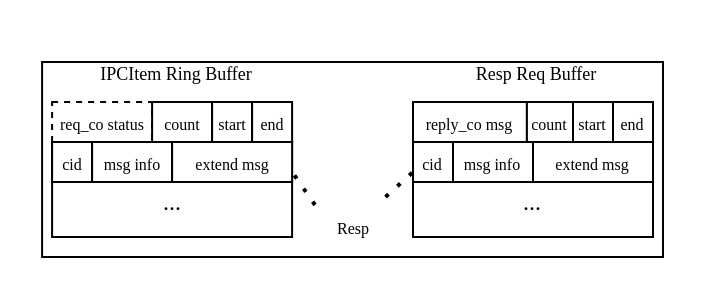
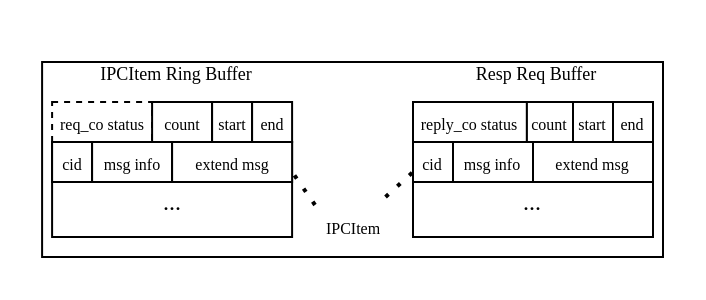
node "reply_co msg": label "reply_co msg" -> "reply_co status"
node "Resp": label "Resp" -> "IPCItem"
